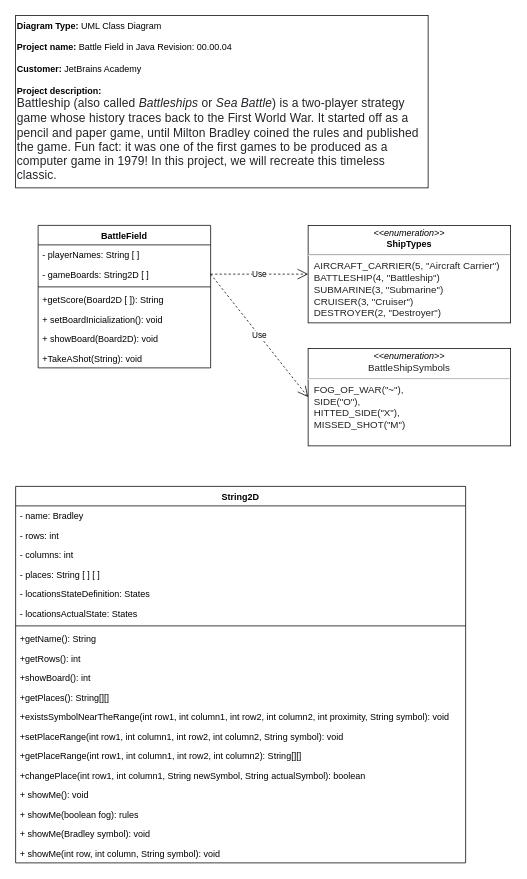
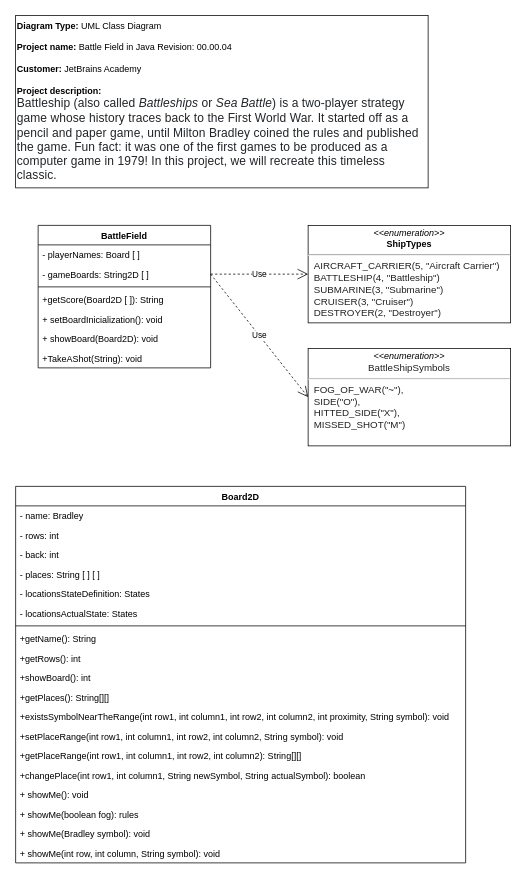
node "- playerNames: String [ ]": label "- playerNames: String [ ]" -> "- playerNames: Board [ ]"
node "String2D": label "String2D" -> "Board2D"
node "- columns: int": label "- columns: int" -> "- back: int"
